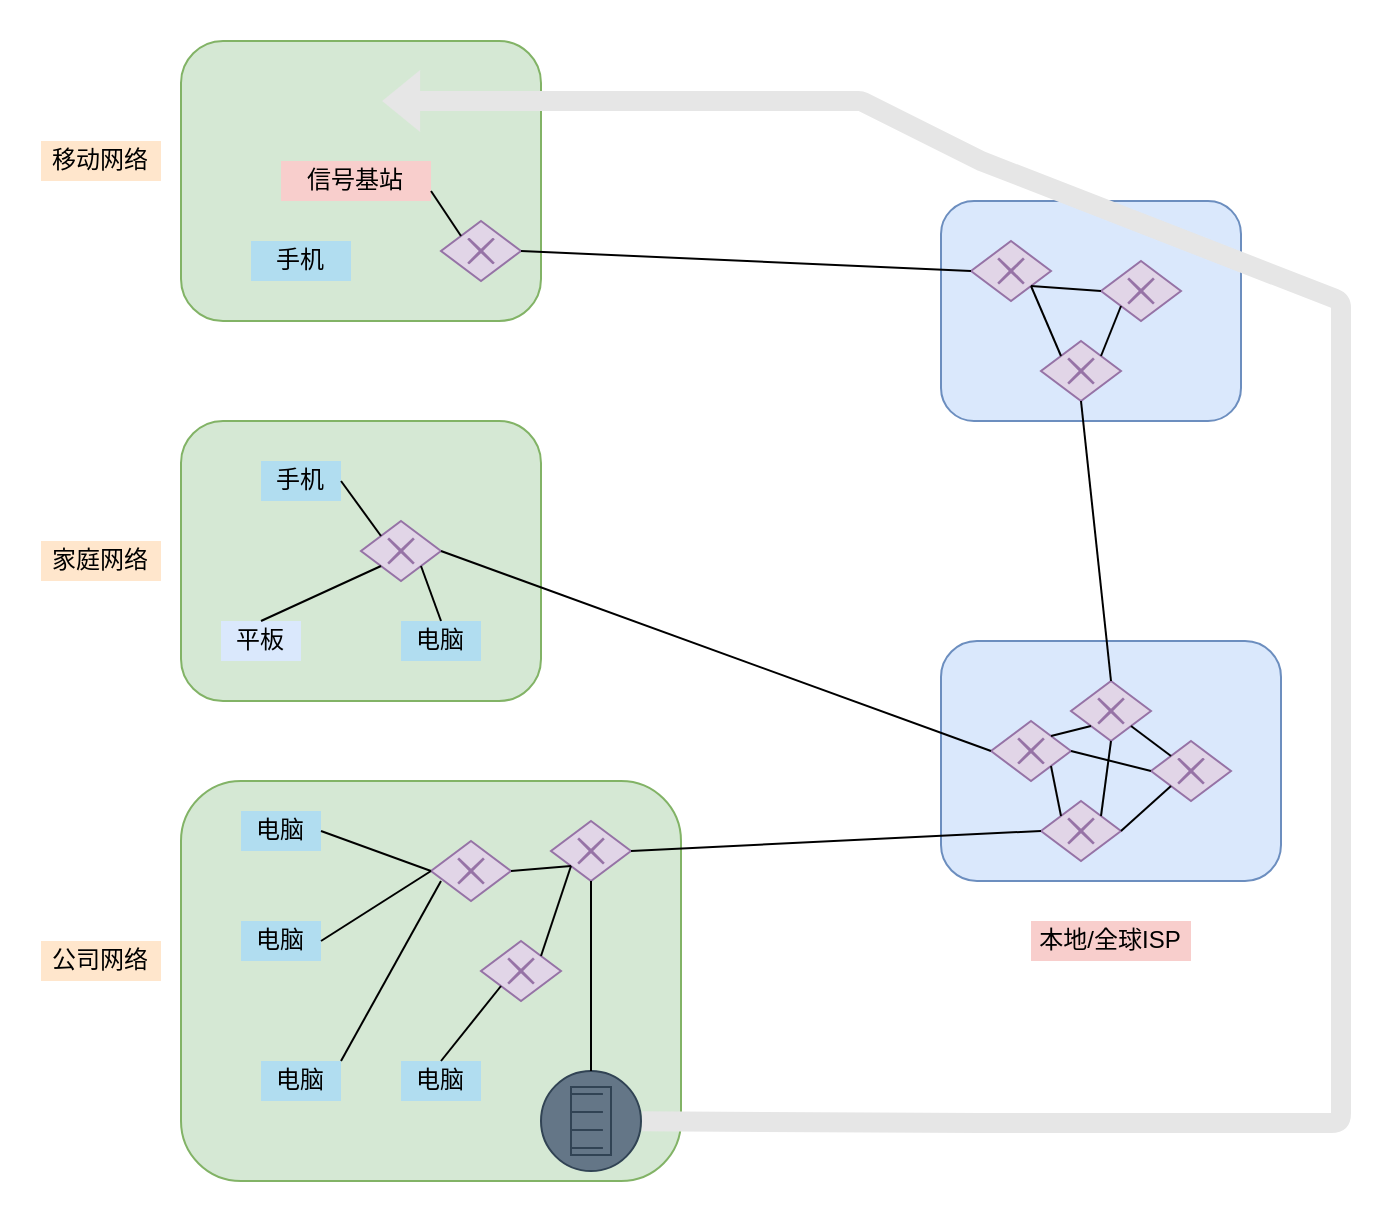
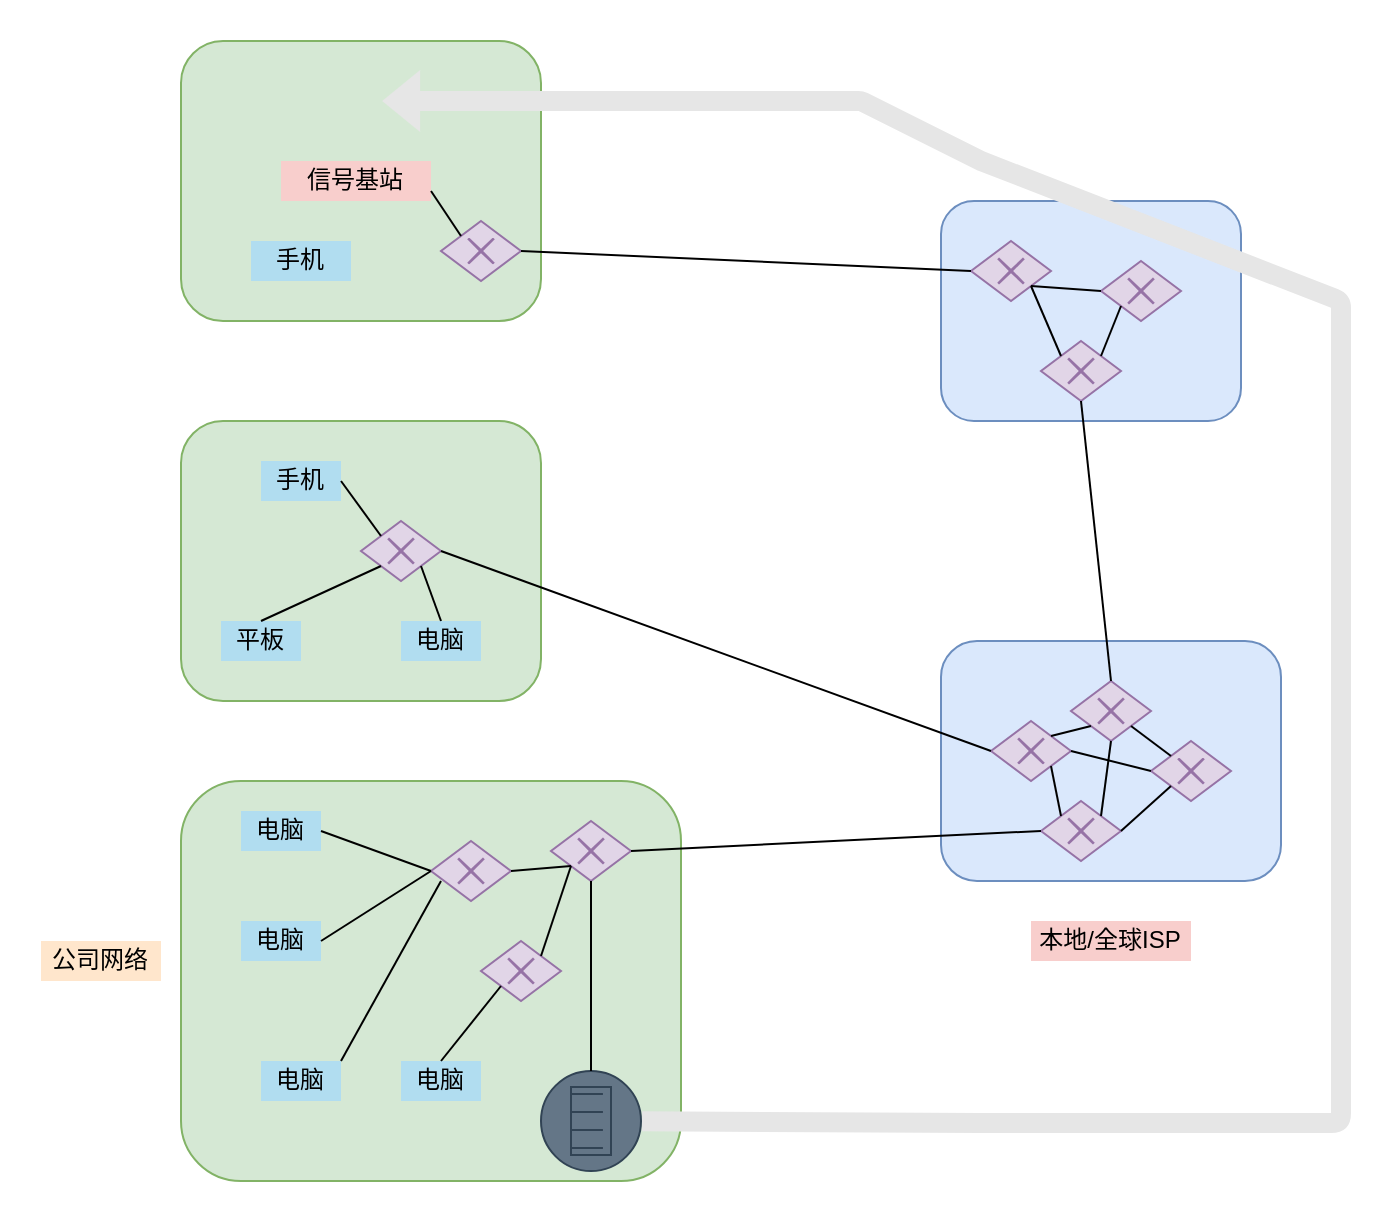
node "移动网络": removed
node "家庭网络": removed
node "平板": fillcolor #dae8fc -> #b1ddf0
